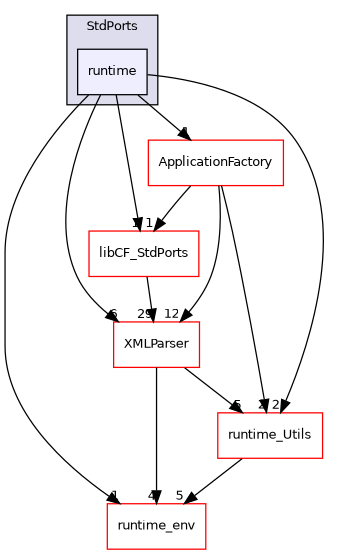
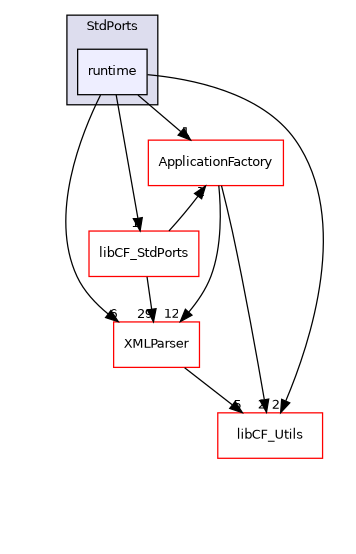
edge "ApplicationFactory" -> "libCF_StdPorts": reversed
node "runtime_Utils": label "runtime_Utils" -> "libCF_Utils"
node "runtime_env": removed
